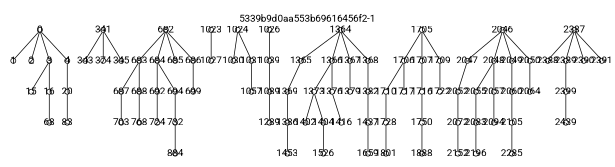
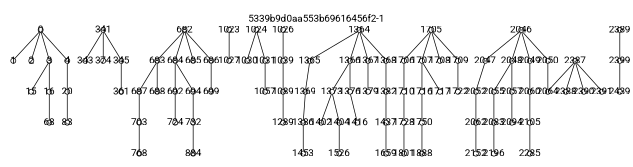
edge "2387" -- "2389": now "2387" -- "2064"
node "1708": added
edge "1706" -- "1717": now "1707" -- "1717"
node "361": added
edge "688" -- "768": now "703" -- "768"
node "2072": label "2072" -> "2062"
